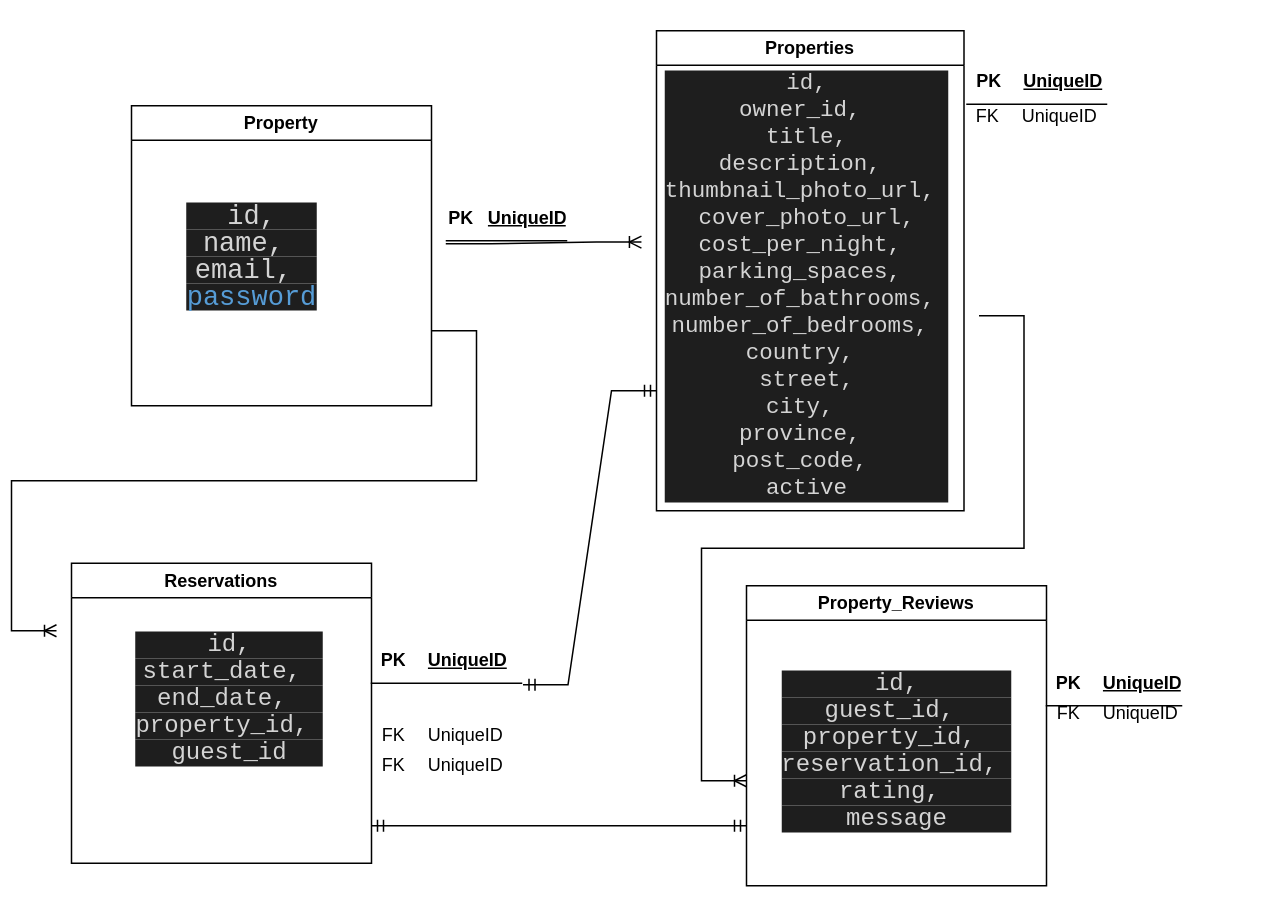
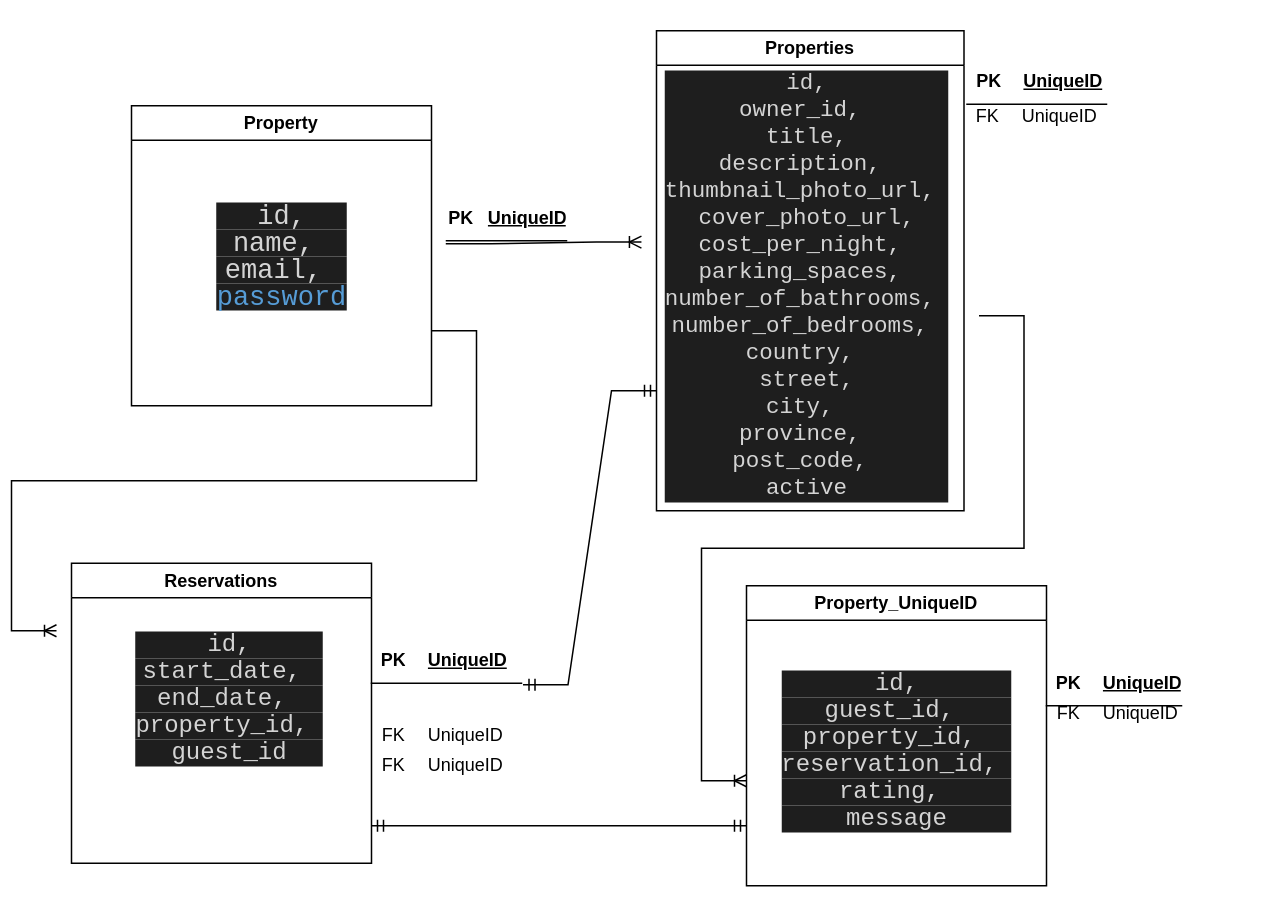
node "id, name, email, password": moved (251, 256) -> (281, 256)
node "Property_Reviews": label "Property_Reviews" -> "Property_UniqueID"
